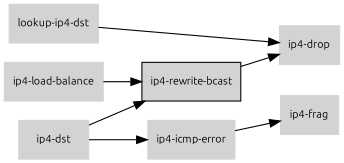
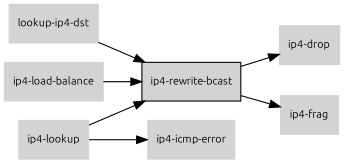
edge "lookup-ip4-dst" -> "ip4-drop": now "lookup-ip4-dst" -> "ip4-rewrite-bcast"
edge "ip4-icmp-error" -> "ip4-frag": now "ip4-rewrite-bcast" -> "ip4-frag"
node "ip4-dst": label "ip4-dst" -> "ip4-lookup"
